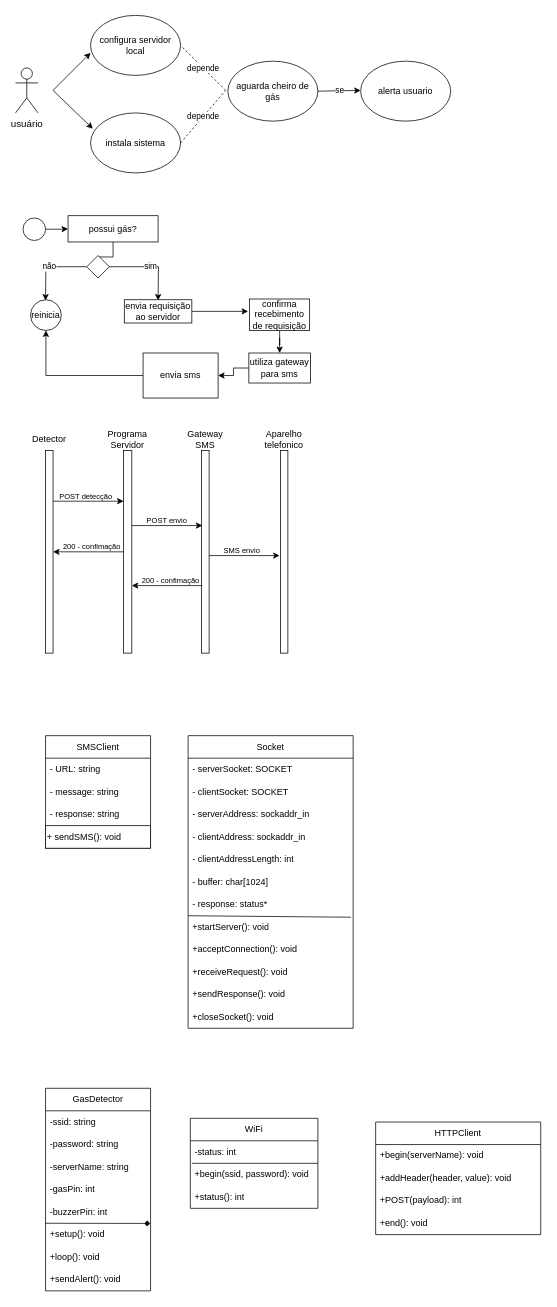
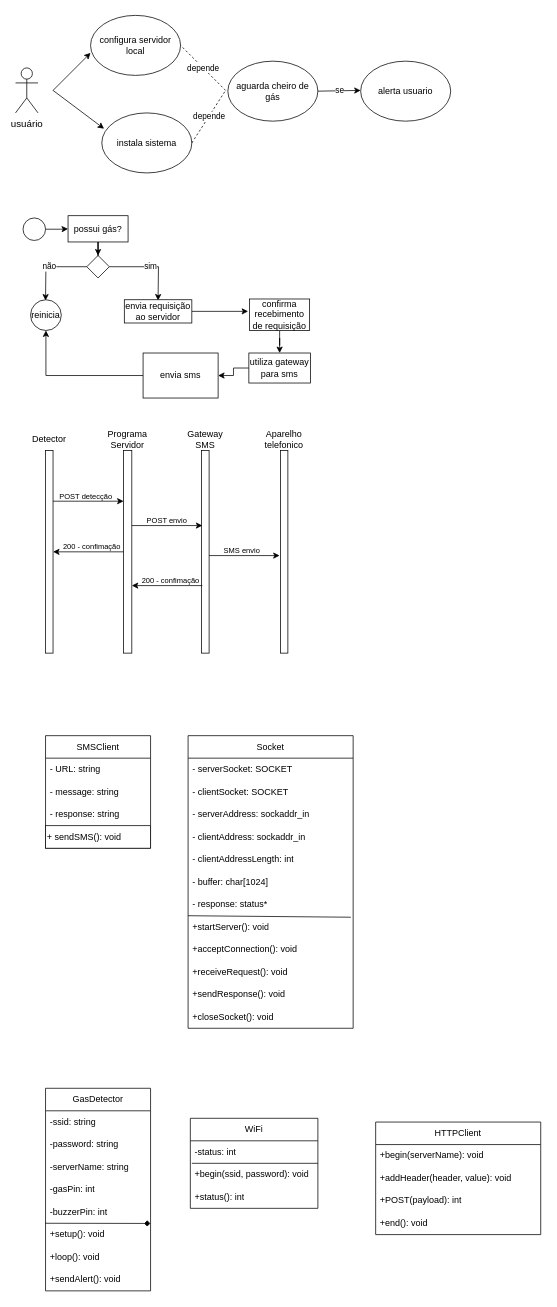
node "instala sistema": moved (135, 143) -> (147, 143)
node "possui gás?": size 90x26 -> 60x26
